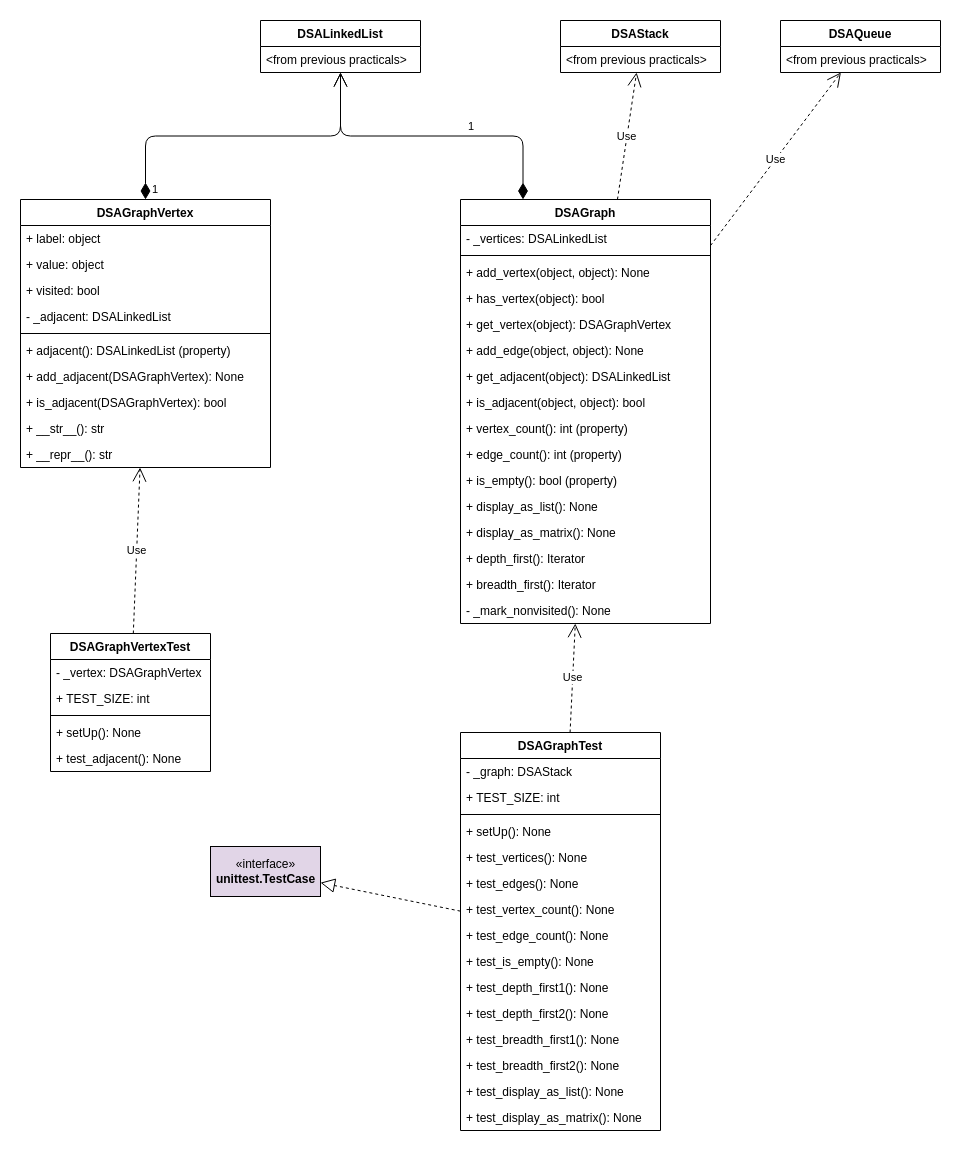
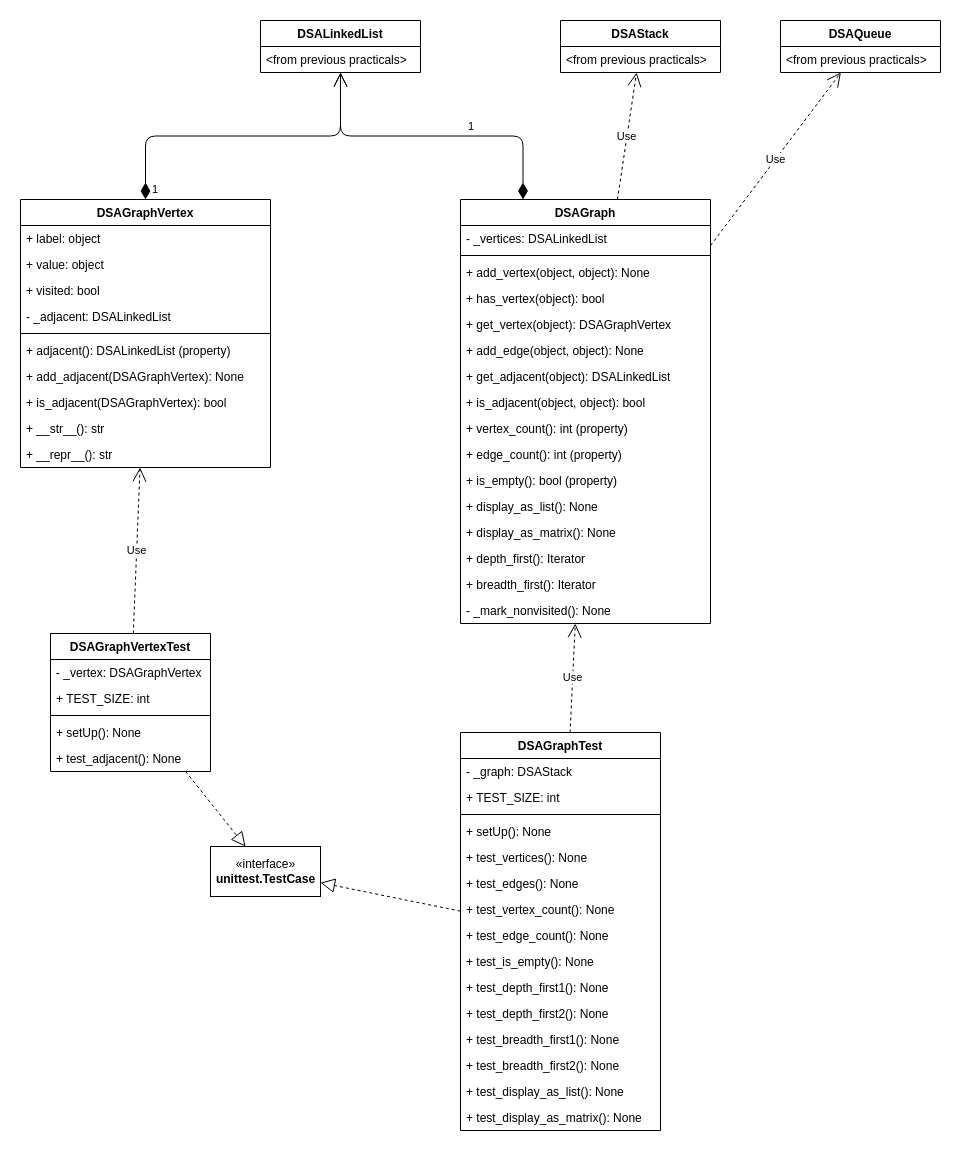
edge "DSAGraphVertexTest" -> "«interface» unittest.TestCase": added
node "«interface» unittest.TestCase": fillcolor #e1d5e7 -> #ffffff
